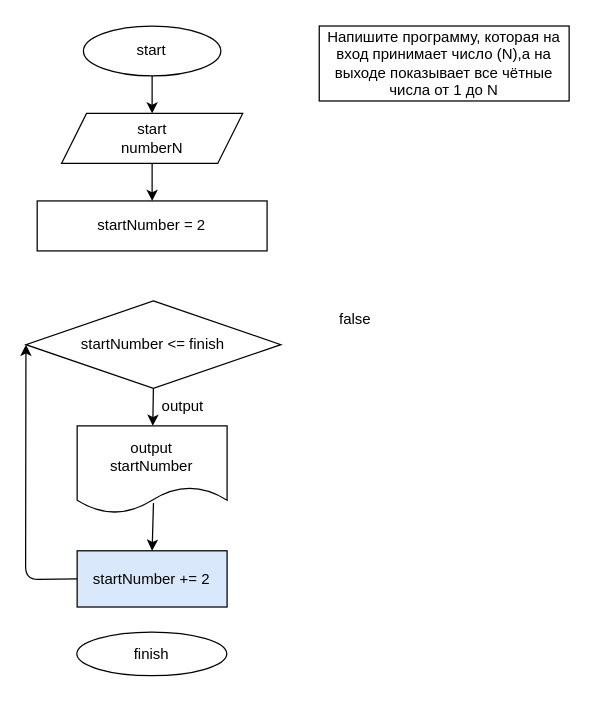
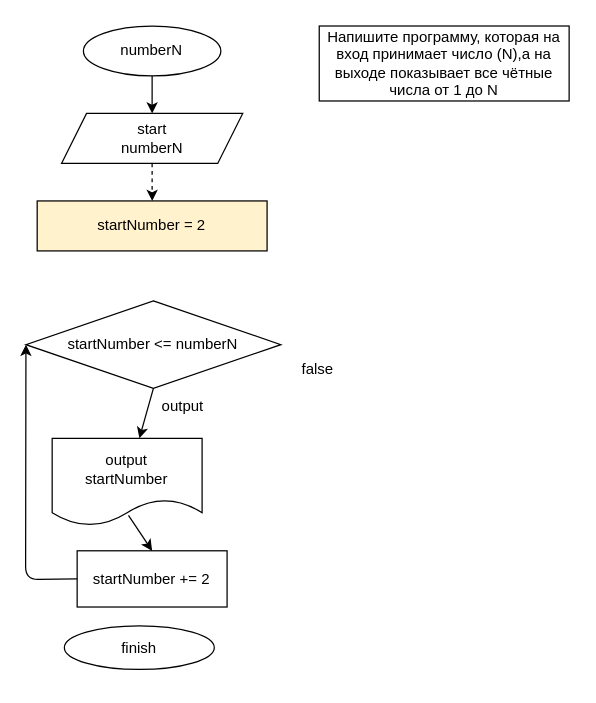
node "start": label "start" -> "numberN"
edge "start numberN" -> "startNumber = 2": style solid -> dashed
node "startNumber = 2": fillcolor #ffffff -> #fff2cc
node "false": moved (356, 319) -> (318, 369)
node "startNumber <= finish": label "startNumber <= finish" -> "startNumber <= numberN"
node "output startNumber": moved (152, 469) -> (127, 482)
node "startNumber += 2": fillcolor #dae8fc -> #ffffff
node "finish": moved (152, 654) -> (139, 648)
